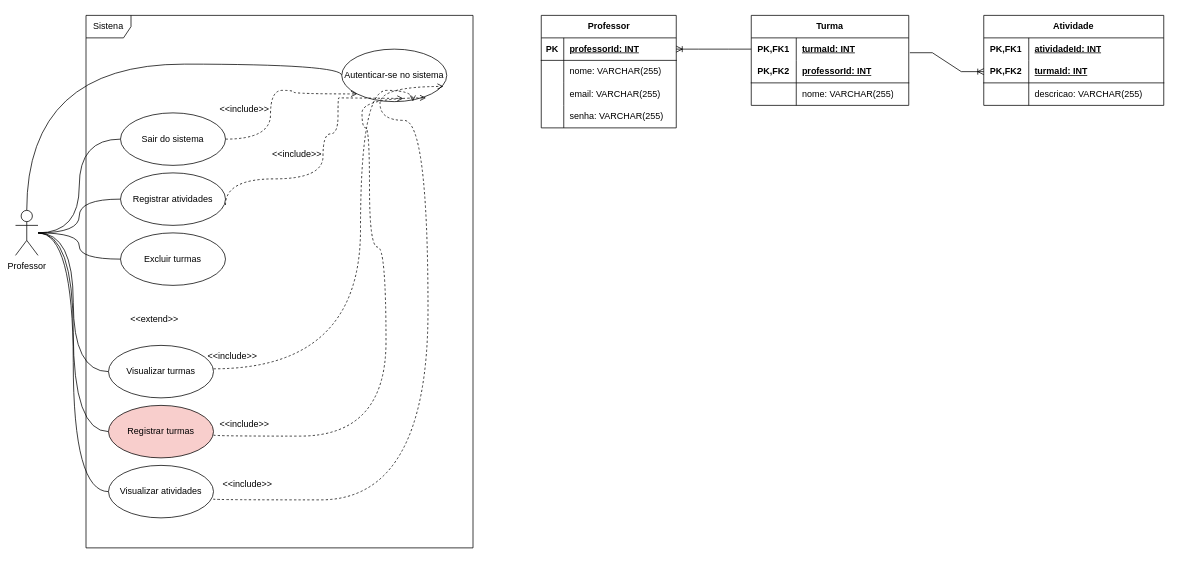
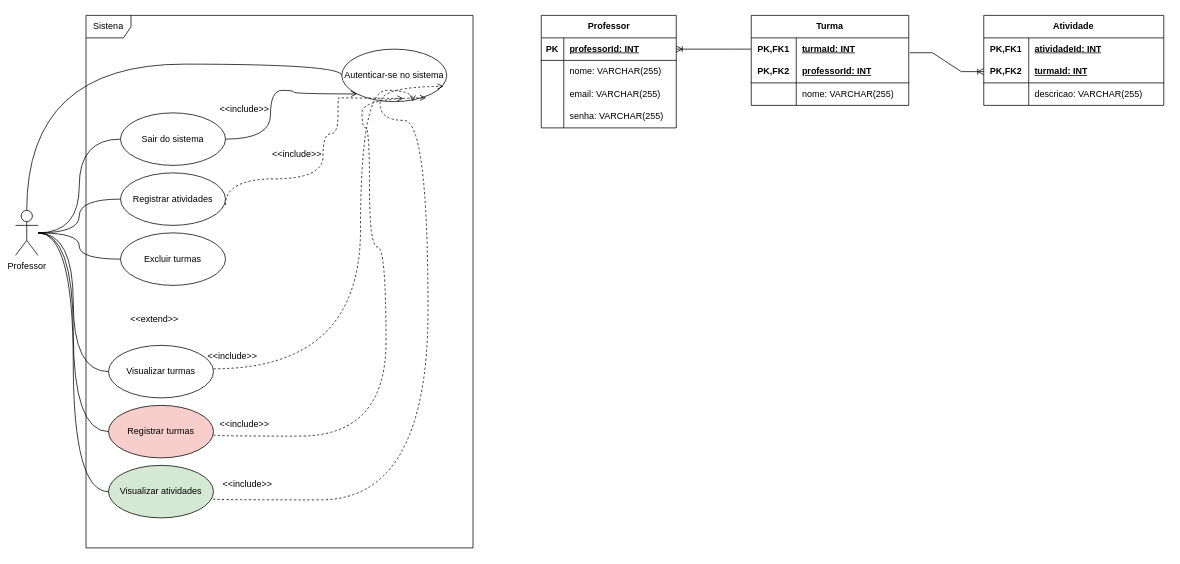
edge "Sair do sistema" -> "Autenticar-se no sistema": style dashed -> solid
node "Visualizar atividades": fillcolor #ffffff -> #d5e8d4
